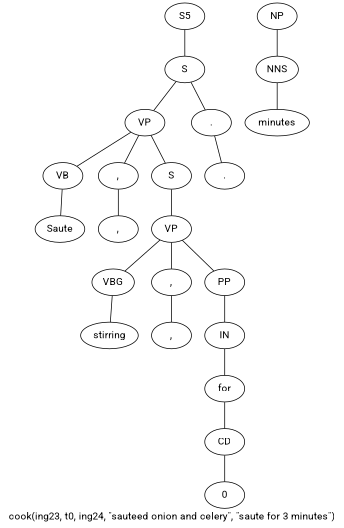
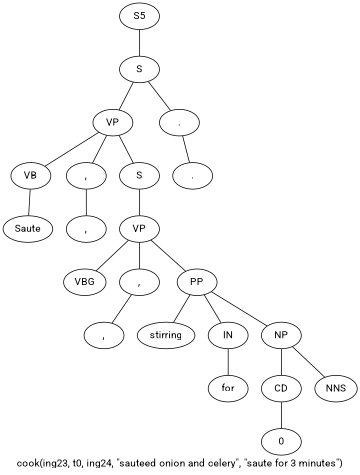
node "minutes": removed
edge "VBG" -- "stirring": now "PP" -- "stirring"
edge "PP" -- "NP": added
edge "for" -- "CD": now "NP" -- "CD"
